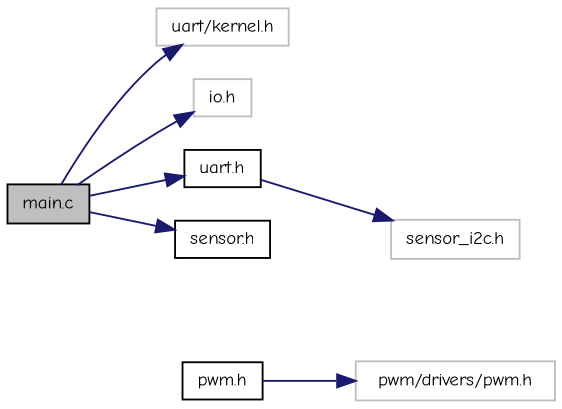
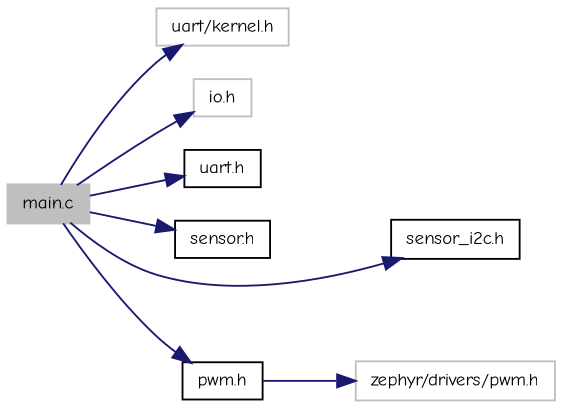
edge "uart.h" -> "sensor_i2c.h": now "main.c" -> "sensor_i2c.h"
node "main.c": color black -> grey75
node "sensor_i2c.h": color grey75 -> black
edge "main.c" -> "pwm.h": added
node "pwm/drivers/pwm.h": label "pwm/drivers/pwm.h" -> "zephyr/drivers/pwm.h"
